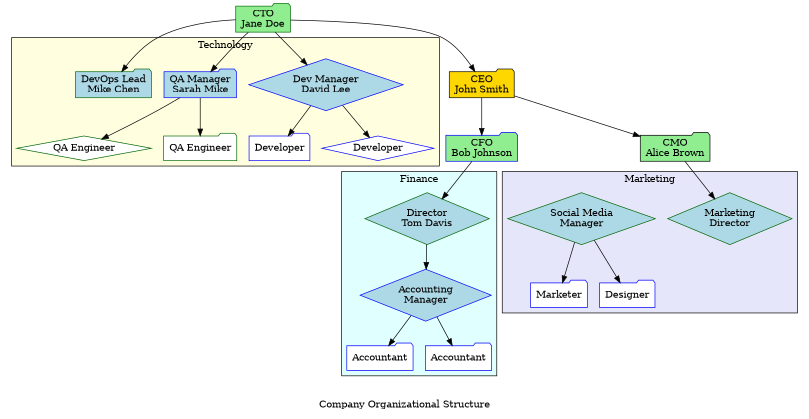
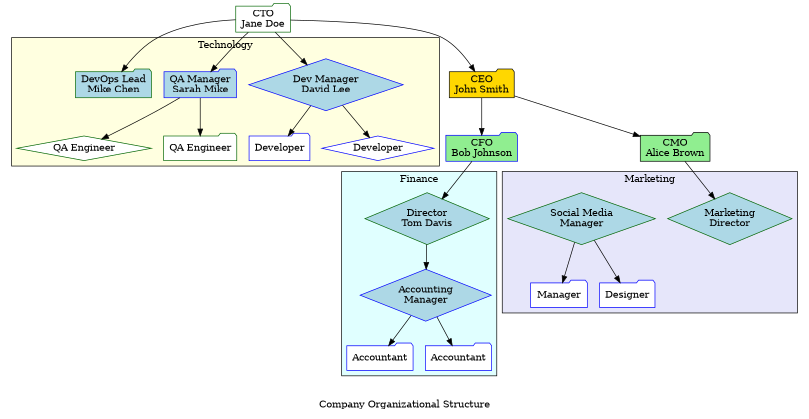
node "CTO Jane Doe": fillcolor lightgreen -> white
node "Marketer": label "Marketer" -> "Manager"
